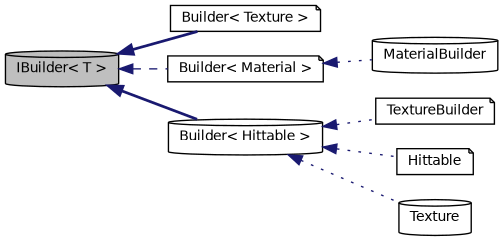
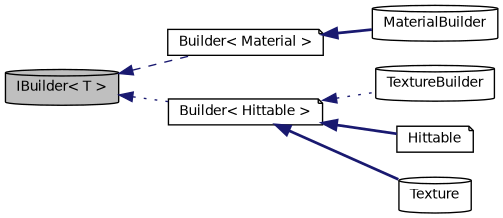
node "Builder< Texture >": removed
edge "MaterialBuilder" -> "Builder< Material >": style dotted -> bold
edge "Builder< Hittable >" -> "IBuilder< T >": style bold -> dotted
node "TextureBuilder": shape note -> cylinder
node "Builder< Hittable >": shape cylinder -> note
edge "Hittable" -> "Builder< Hittable >": style dotted -> bold
edge "Texture" -> "Builder< Hittable >": style dotted -> bold
